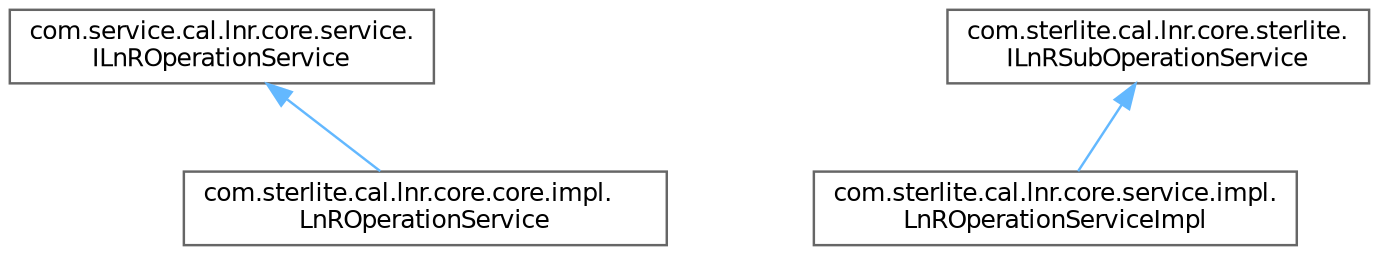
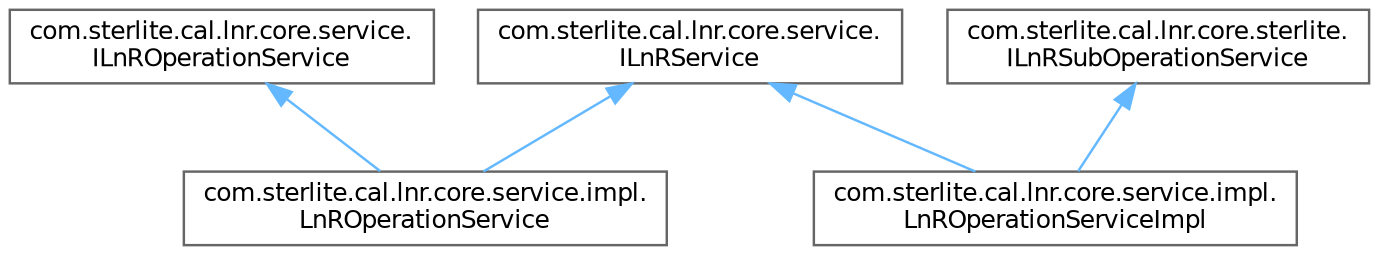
node "com.service.cal.lnr.core.service. ILnROperationService": label "com.service.cal.lnr.core.service. ILnROperationService" -> "com.sterlite.cal.lnr.core.service. ILnROperationService"
node "com.sterlite.cal.lnr.core.service. ILnRService": added
node "com.sterlite.cal.lnr.core.core.impl. LnROperationService": label "com.sterlite.cal.lnr.core.core.impl. LnROperationService" -> "com.sterlite.cal.lnr.core.service.impl. LnROperationService"
